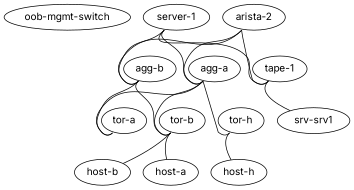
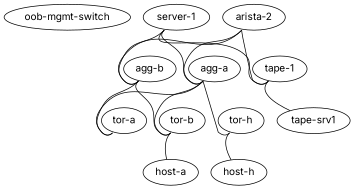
node "srv-srv1": label "srv-srv1" -> "tape-srv1"
node "host-b": removed
